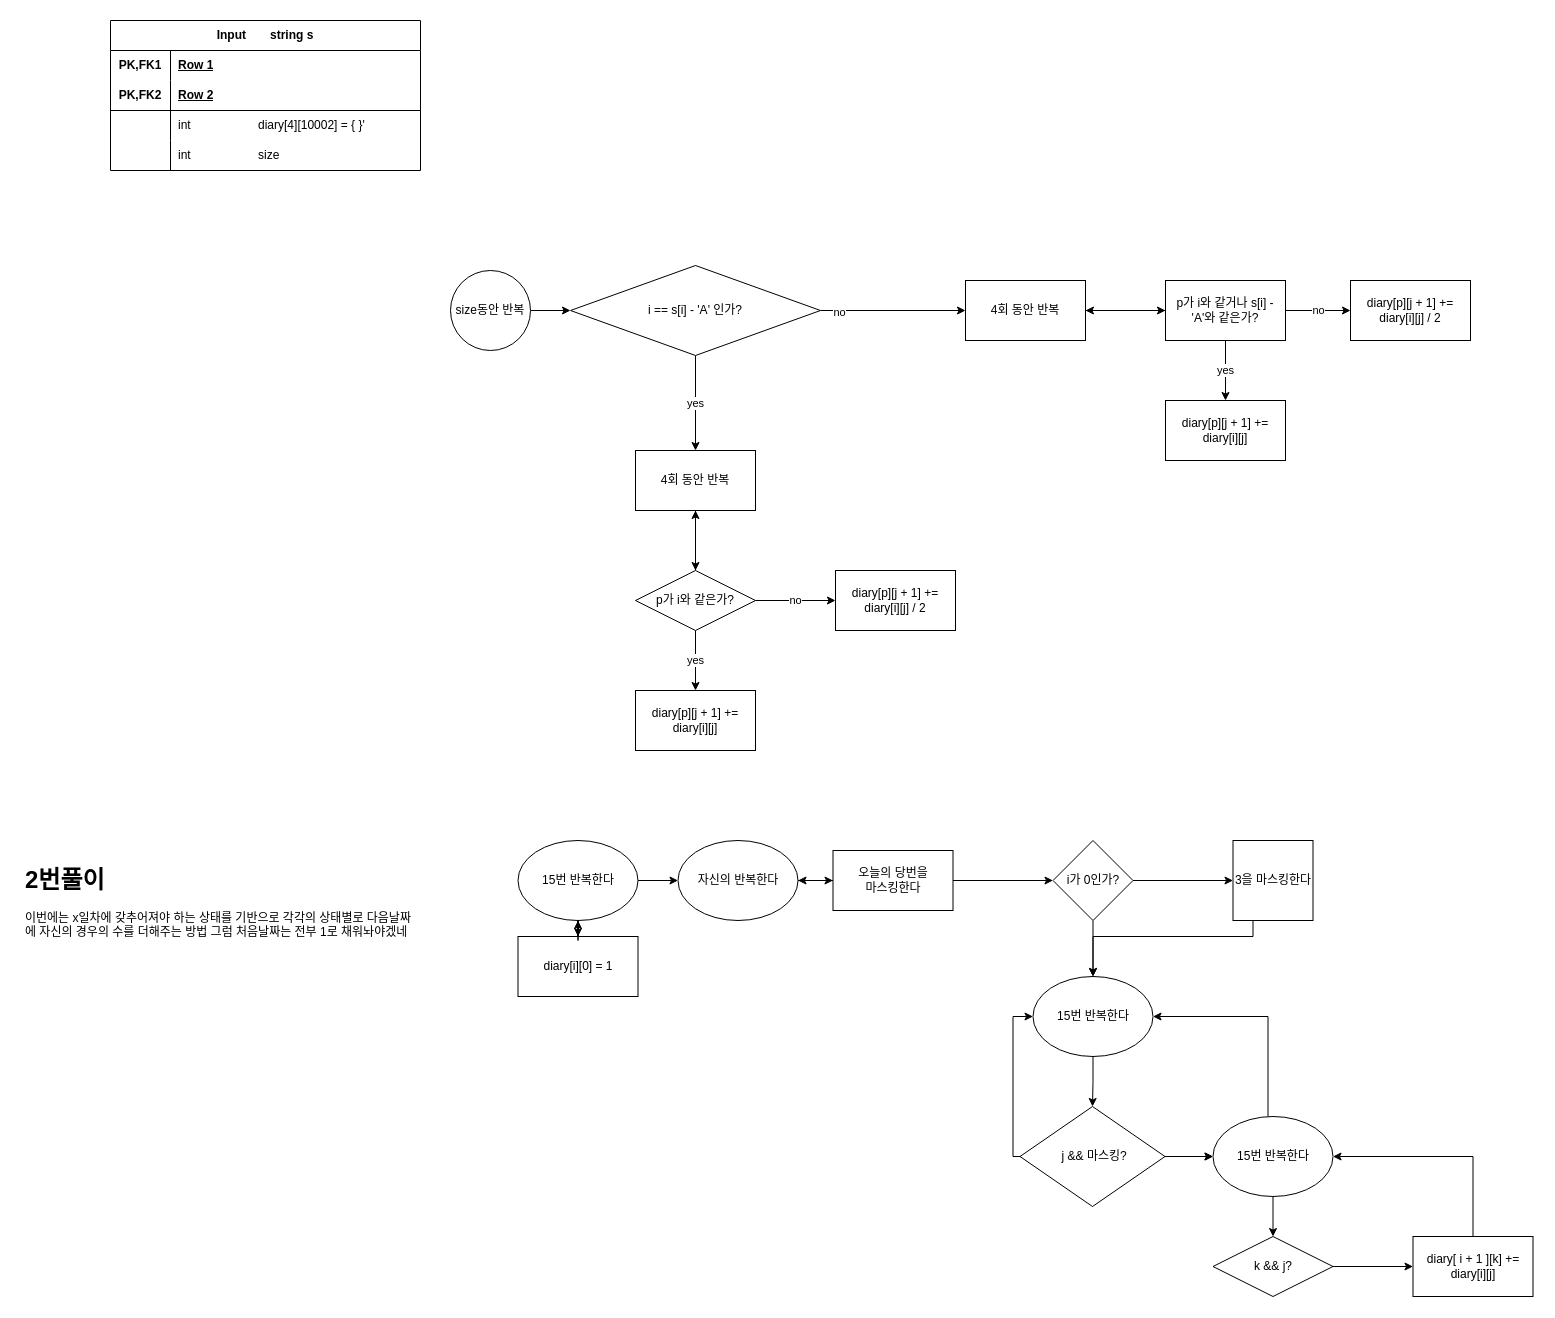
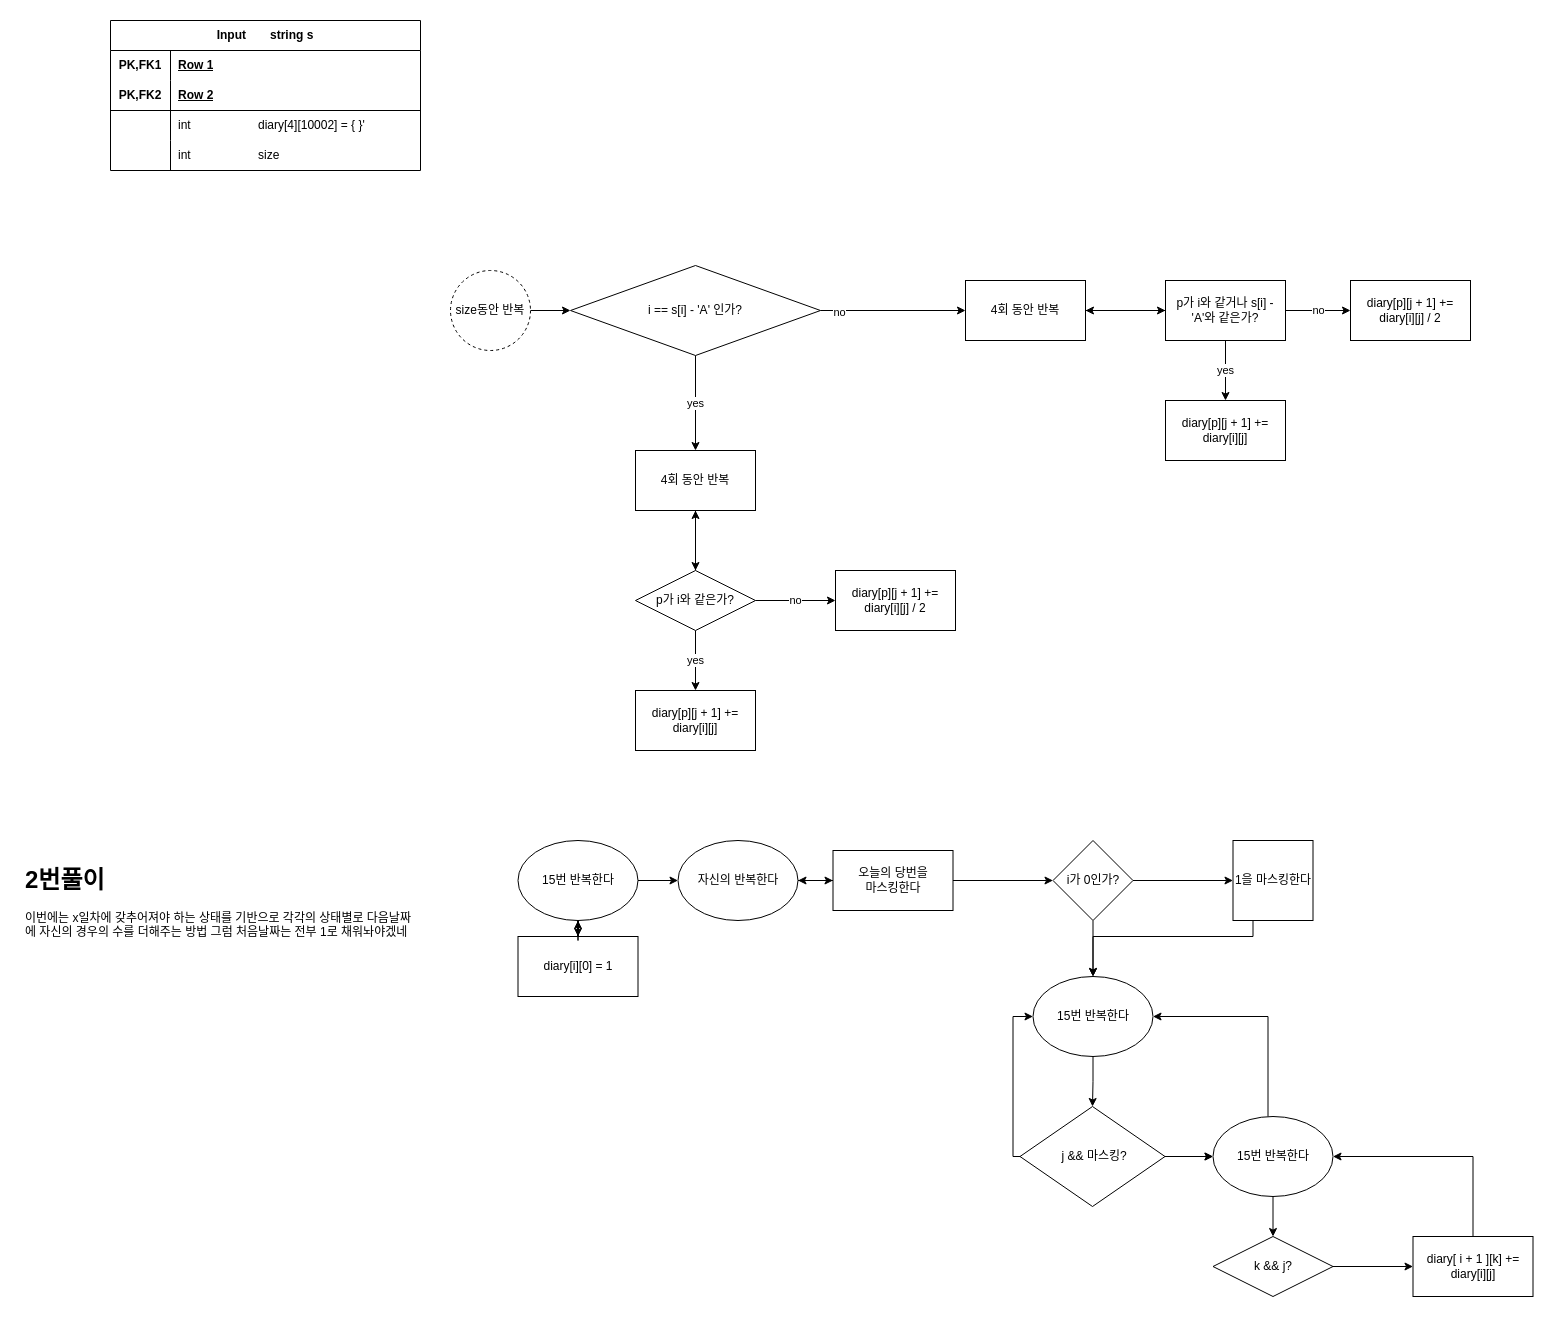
node "size동안 반복": style solid -> dashed
node "3을 마스킹한다": label "3을 마스킹한다" -> "1을 마스킹한다"
